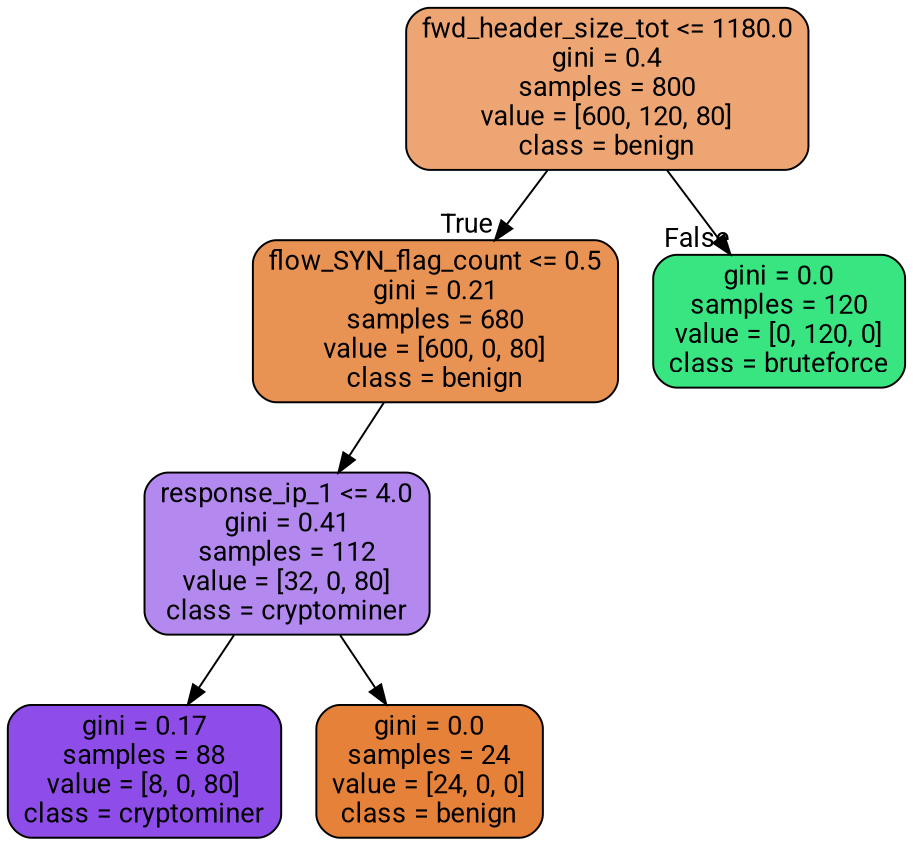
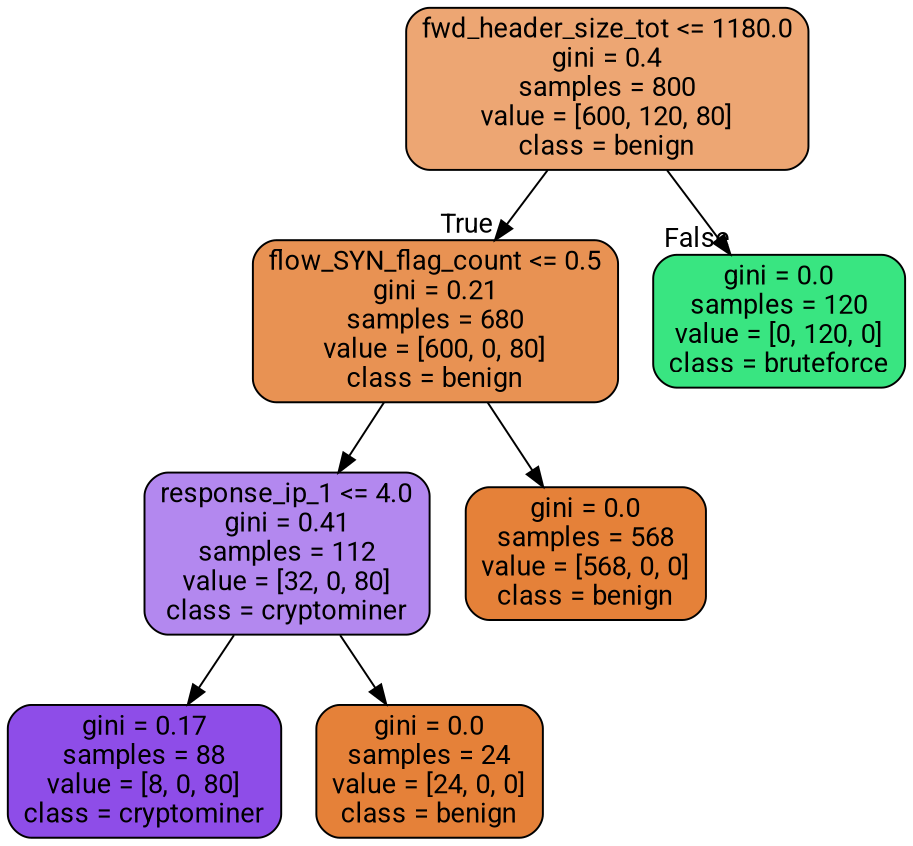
node "gini = 0.0 samples = 568 value = [568, 0, 0] class = benign": added
